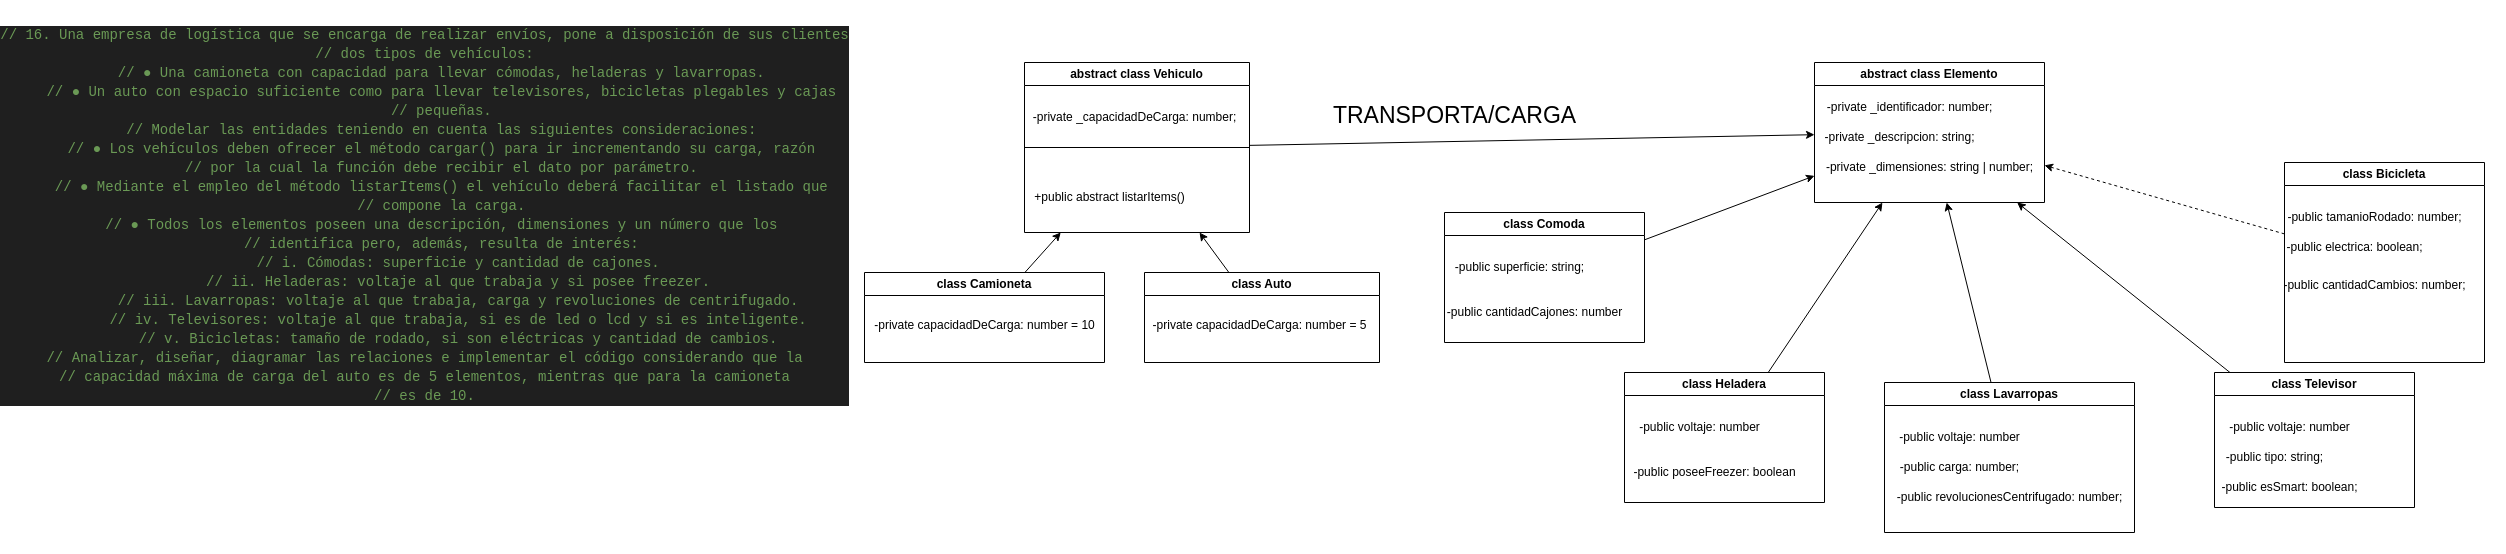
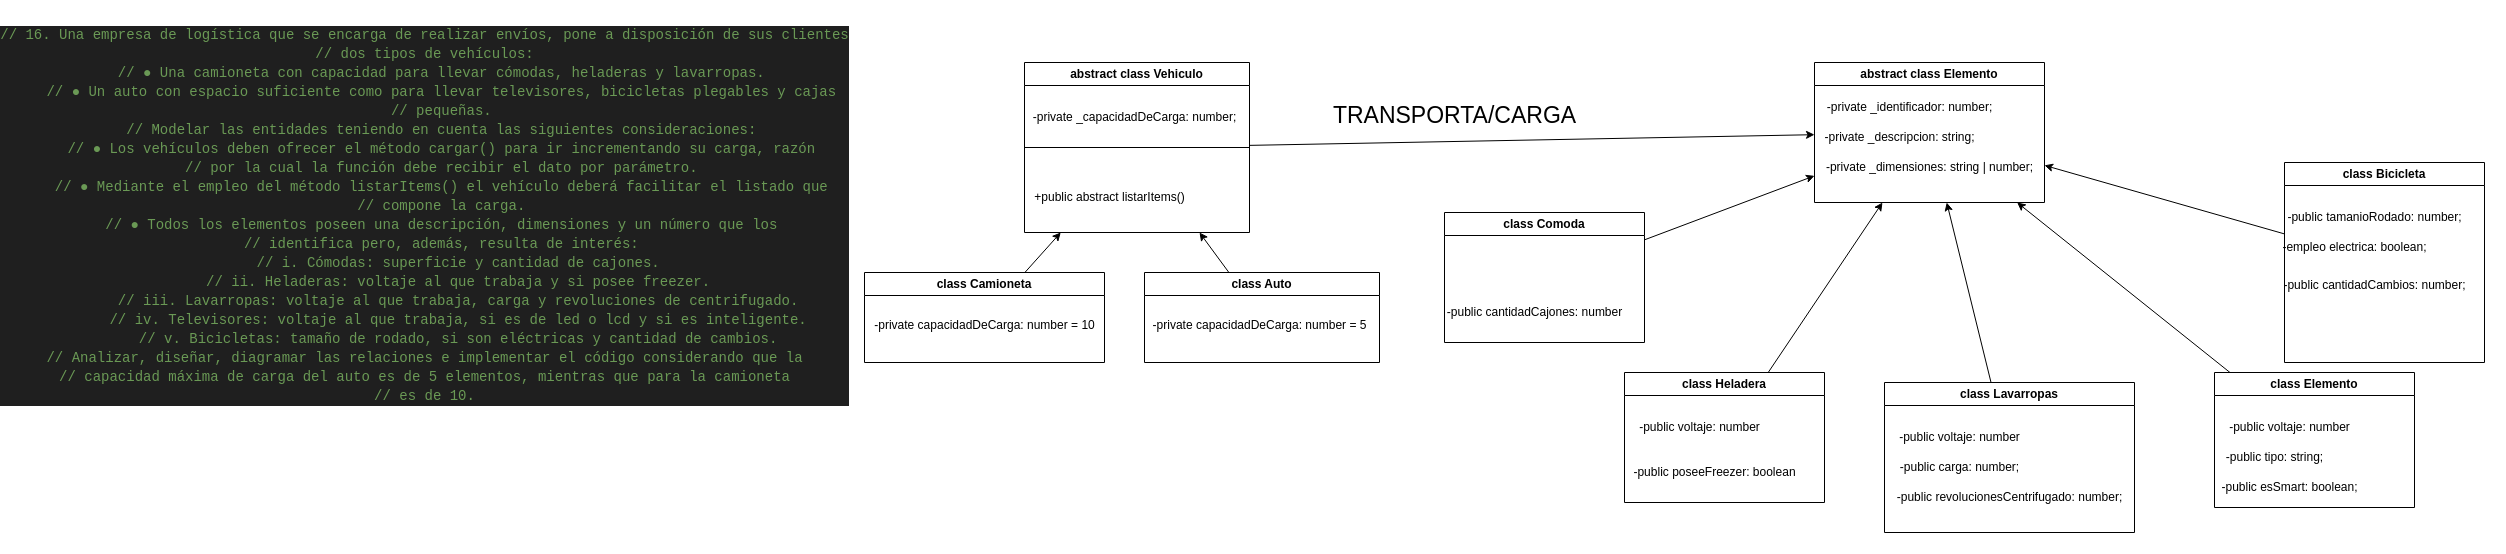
edge "class Bicicleta" -> "abstract class Elemento": style dashed -> solid
node "-public electrica: boolean;": label "-public electrica: boolean;" -> "-empleo electrica: boolean;"
node "-public superficie: string;": removed
node "class Televisor": label "class Televisor" -> "class Elemento"
